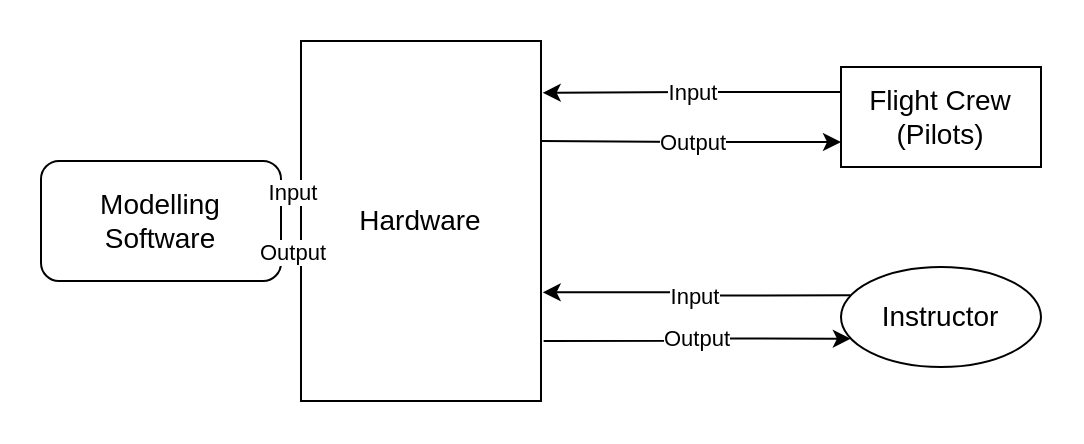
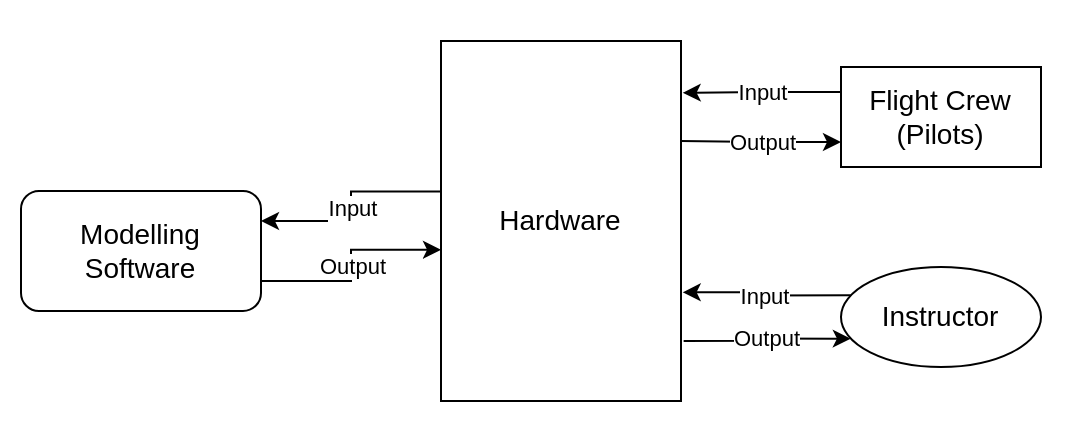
node "ModellingSoftware": moved (161, 221) -> (141, 251)
node "Hardware": moved (421, 221) -> (561, 221)
